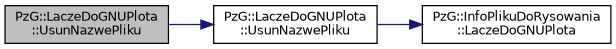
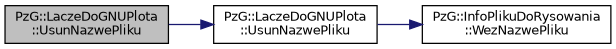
node "PzG::InfoPlikuDoRysowania ::LaczeDoGNUPlota": label "PzG::InfoPlikuDoRysowania ::LaczeDoGNUPlota" -> "PzG::InfoPlikuDoRysowania ::WezNazwePliku"
